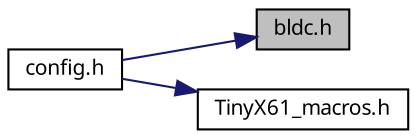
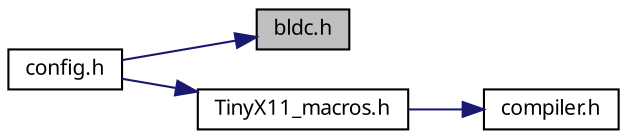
node "TinyX61_macros.h": label "TinyX61_macros.h" -> "TinyX11_macros.h"
node "compiler.h": added
